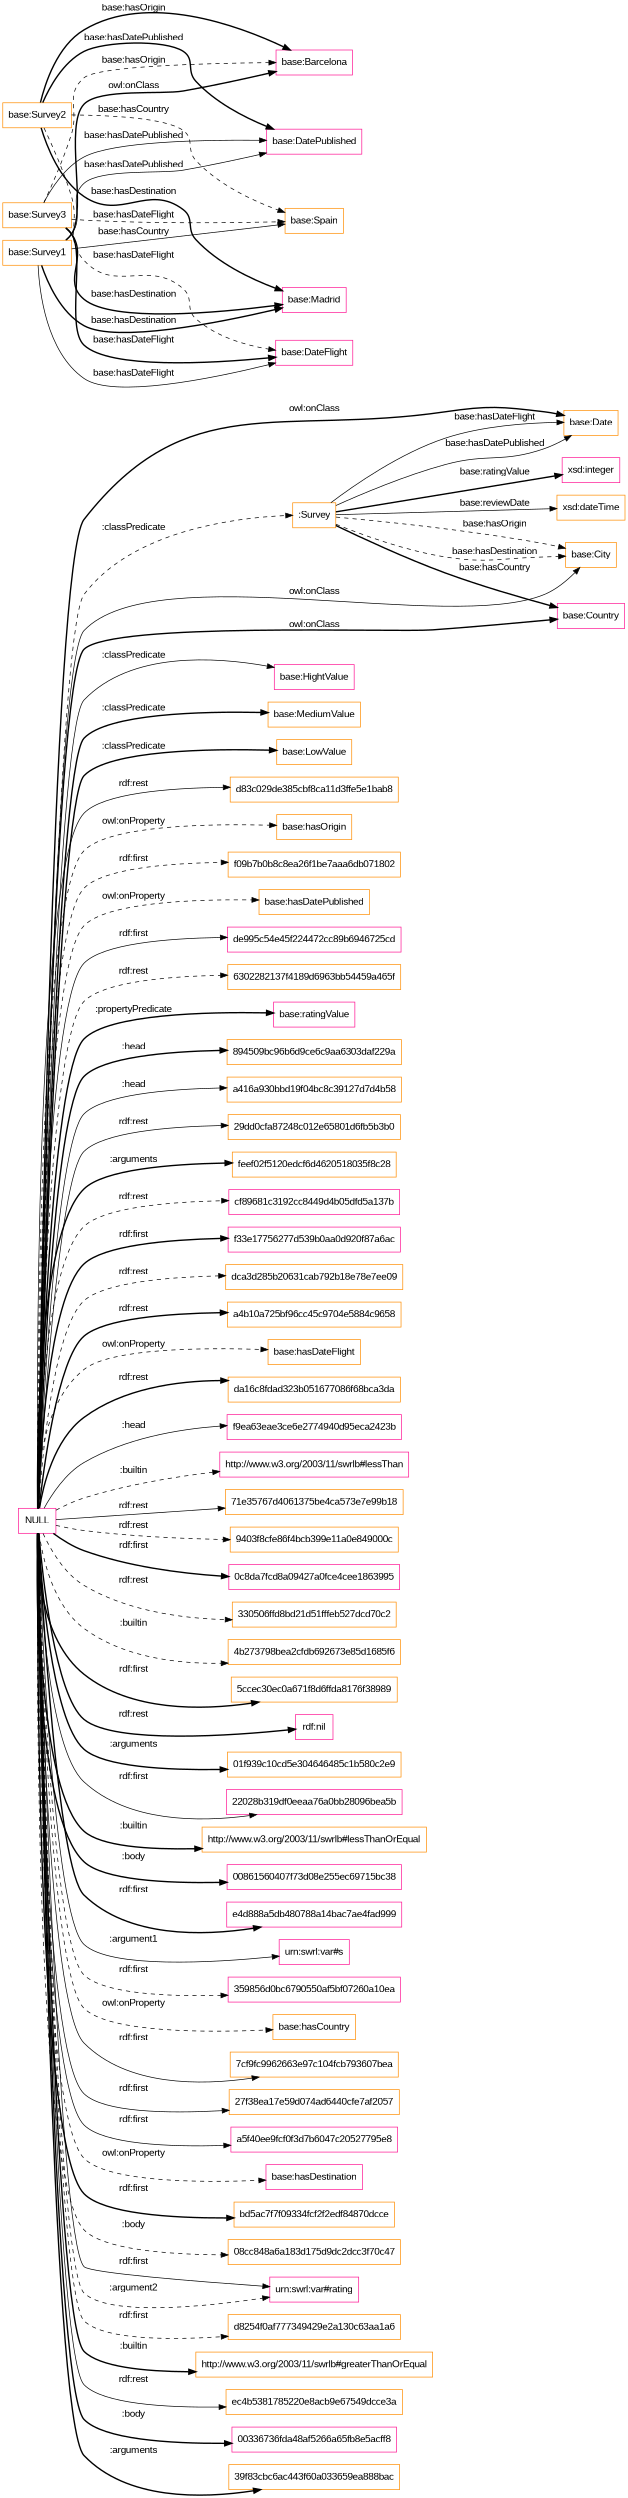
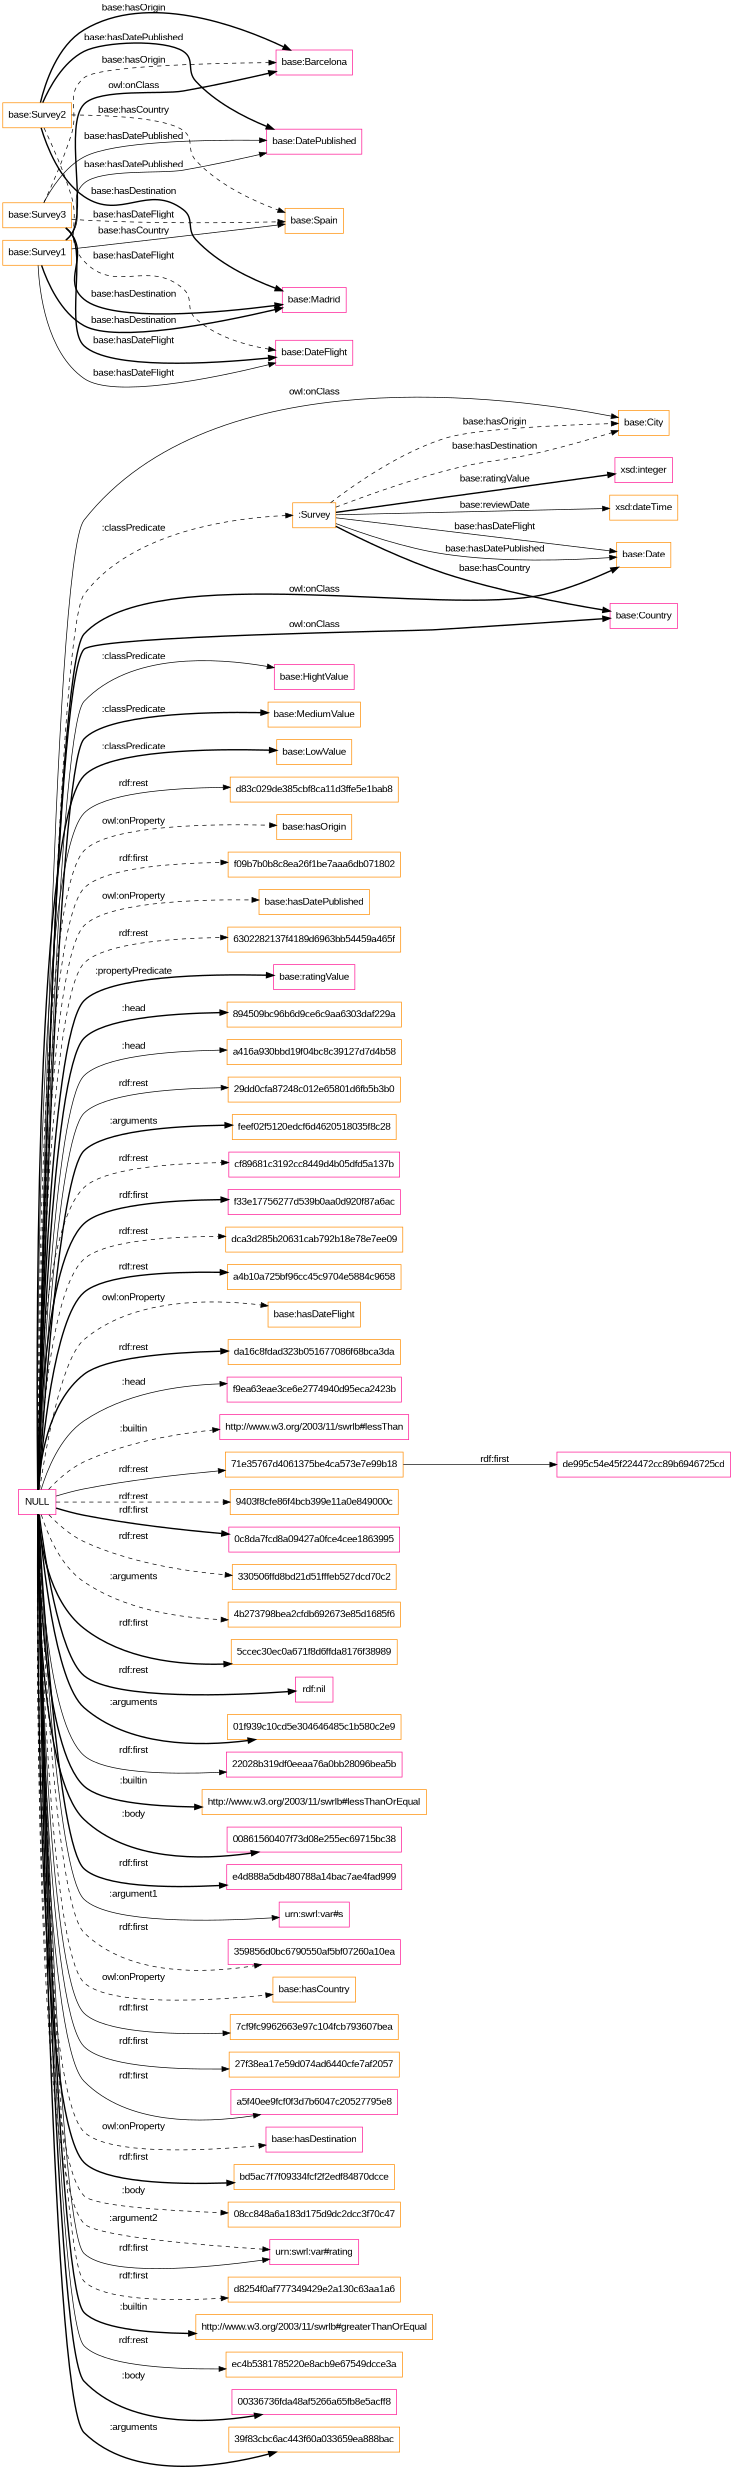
edge "NULL" -> "de995c54e45f224472cc89b6946725cd": now "71e35767d4061375be4ca573e7e99b18" -> "de995c54e45f224472cc89b6946725cd"
edge "NULL" -> "4b273798bea2cfdb692673e85d1685f6": label ":builtin" -> ":arguments"
